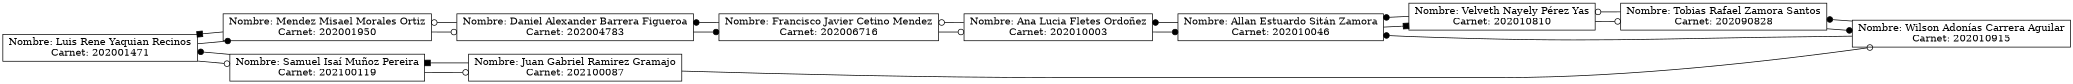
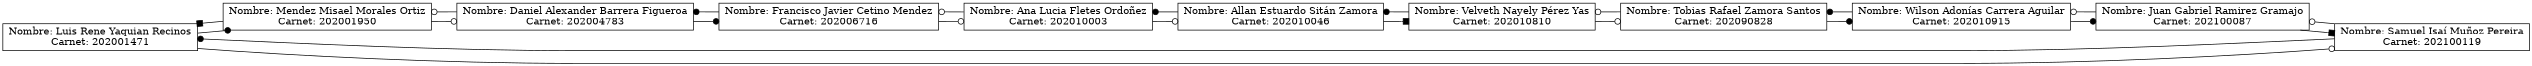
edge "Nombre: Ana Lucia Fletes Ordoñez Carnet: 202010003" -> "Nombre: Allan Estuardo Sitán Zamora Carnet: 202010046": arrowhead dot -> odot
edge "Nombre: Wilson Adonías Carrera Aguilar Carnet: 202010915" -> "Nombre: Allan Estuardo Sitán Zamora Carnet: 202010046": now "Nombre: Wilson Adonías Carrera Aguilar Carnet: 202010915" -> "Nombre: Juan Gabriel Ramirez Gramajo Carnet: 202100087"
